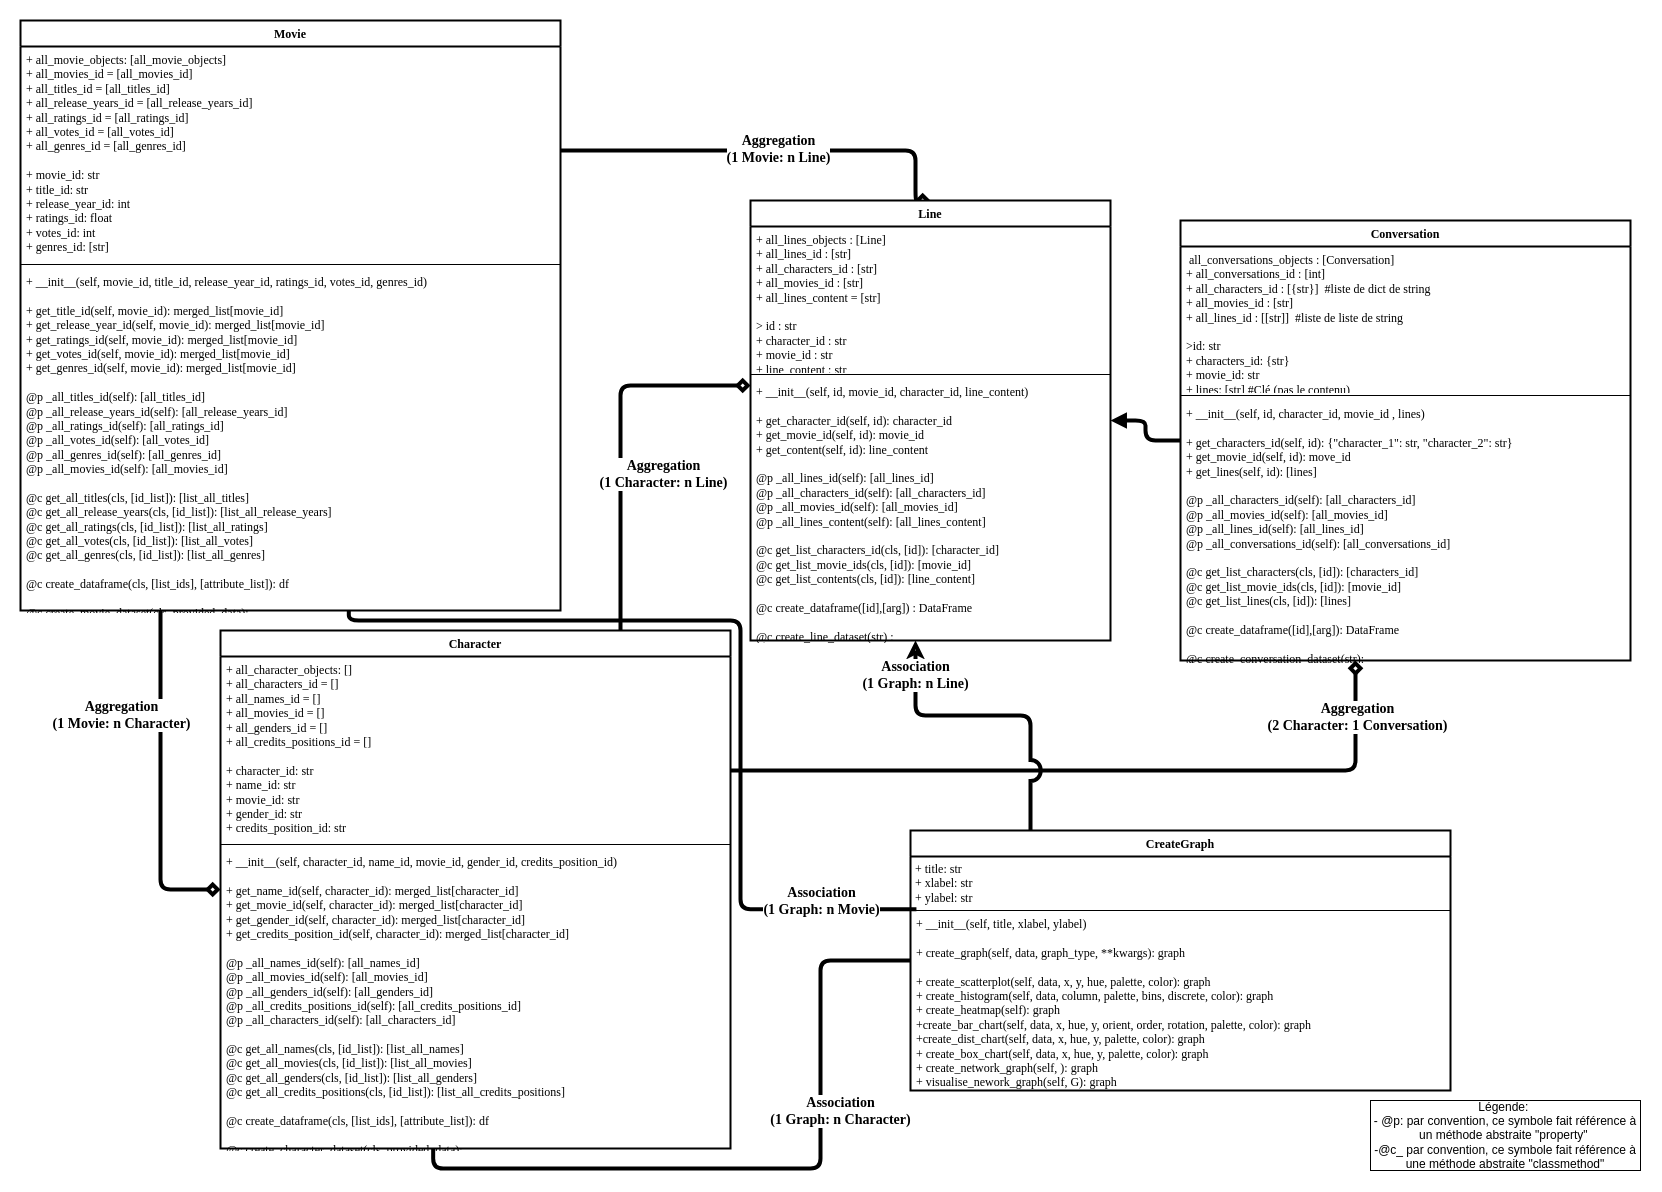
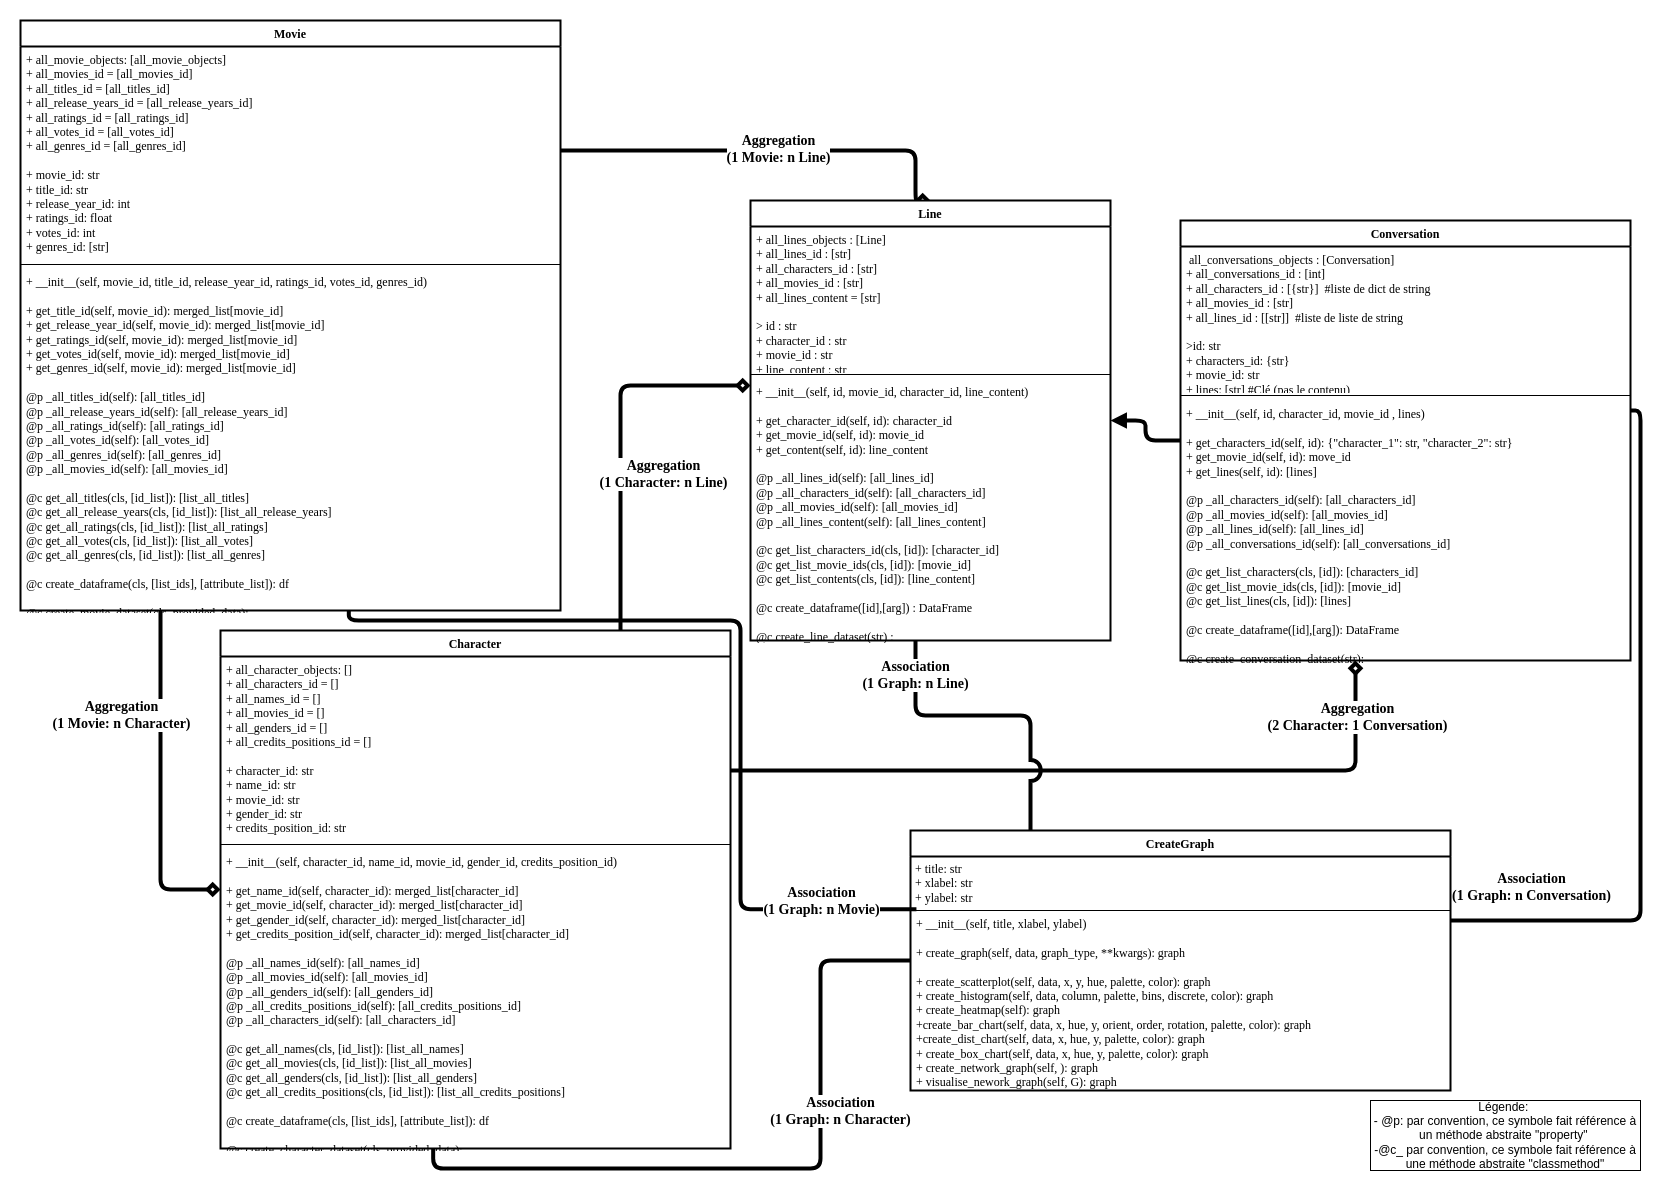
edge "CreateGraph" -> "Line": arrowhead classic -> none
edge "Conversation" -- "CreateGraph": added, label "Association (1 Graph: n Conversation)"
